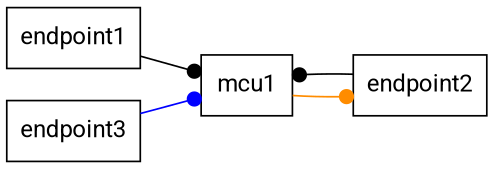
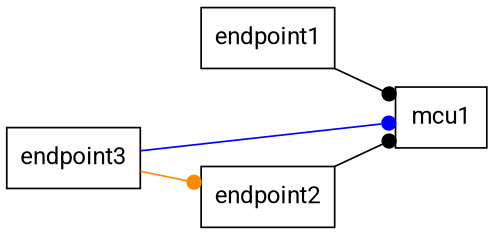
edge "mcu1" -> "endpoint2": now "endpoint3" -> "endpoint2"
